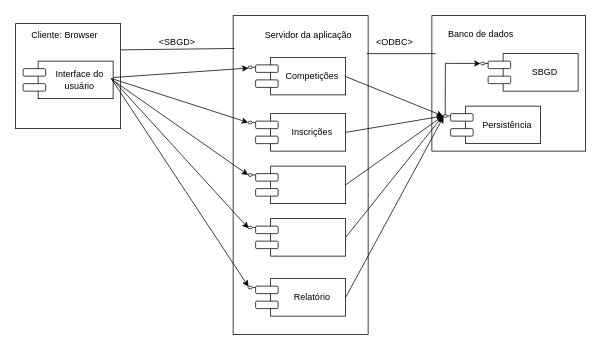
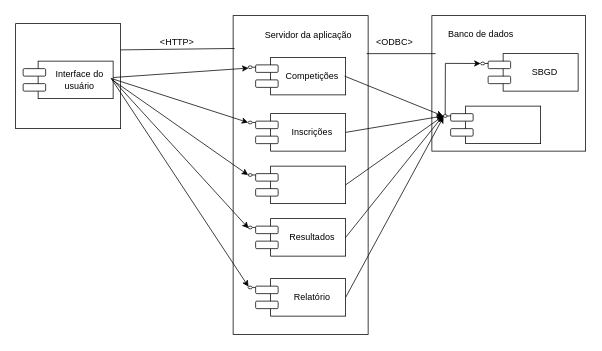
node "Cliente: Browser": removed
node "<SBGD>": label "<SBGD>" -> "<HTTP>"
node "Persistência": removed
node "Resultados": added
